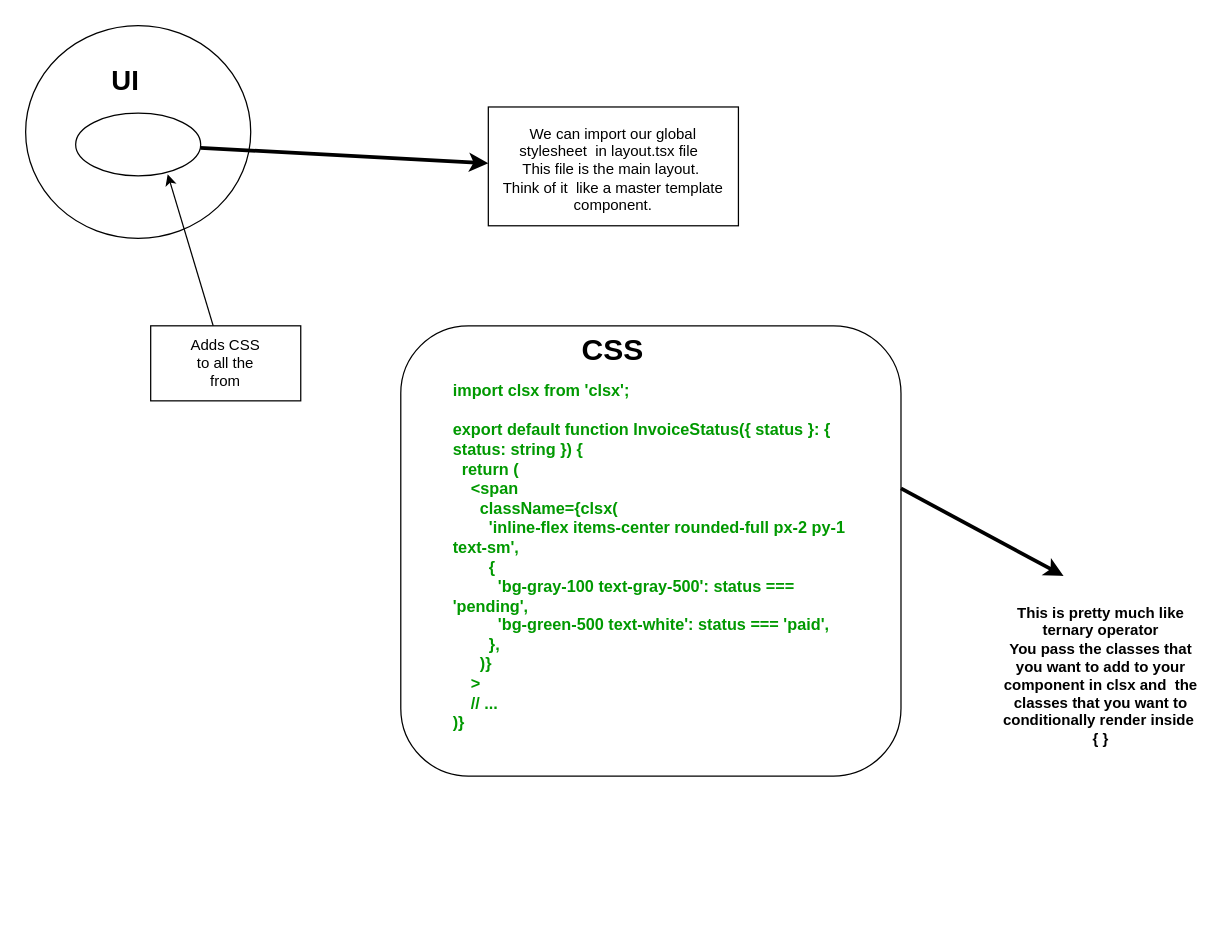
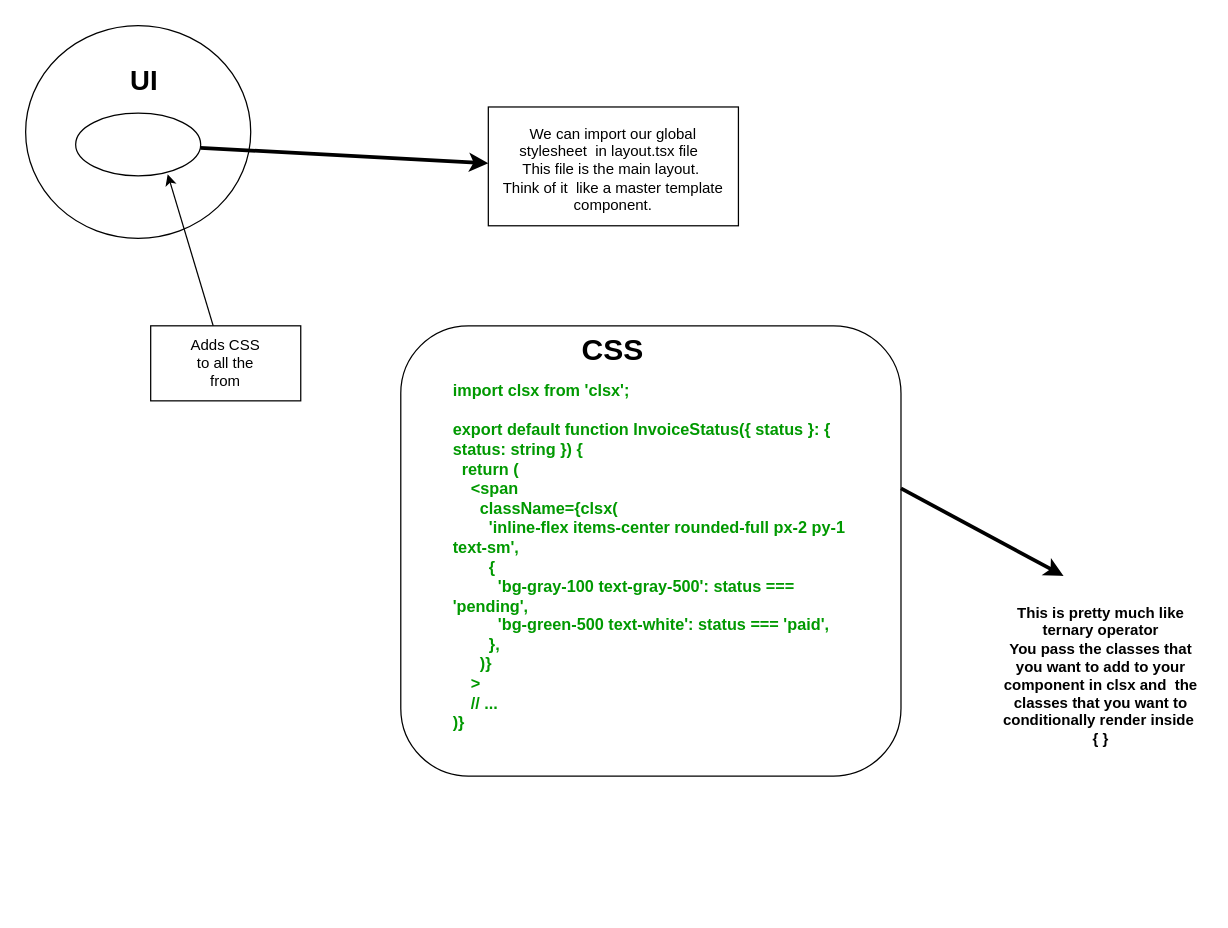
node "UI": moved (126, 82) -> (144, 82)
